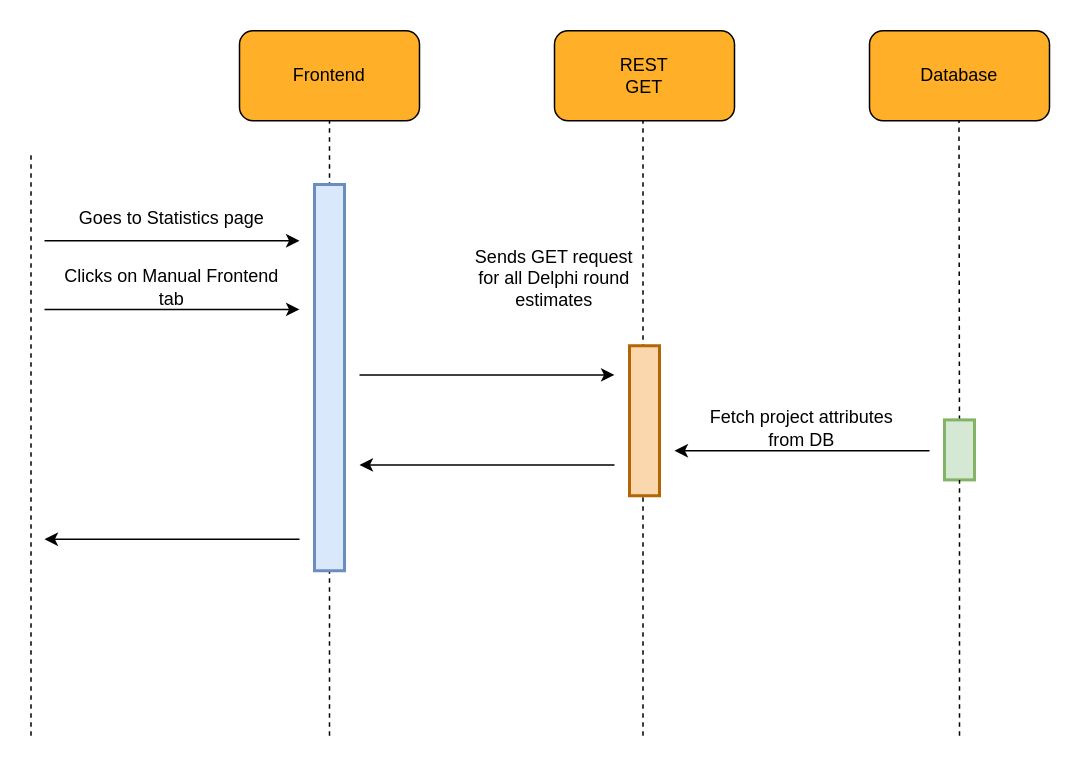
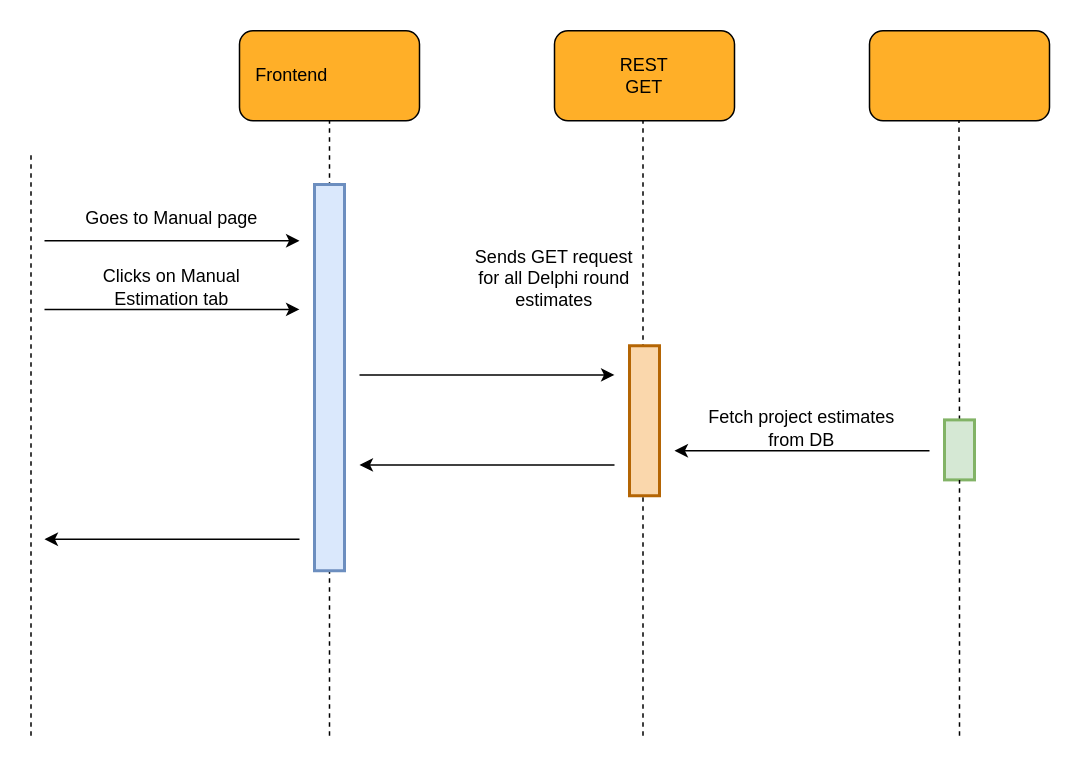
node "Frontend": moved (329, 76) -> (292, 76)
node "Database": removed
node "Goes to Statistics page": label "Goes to Statistics page" -> "Goes to Manual page"
node "Clicks on Manual Frontend tab": label "Clicks on Manual Frontend tab" -> "Clicks on Manual Estimation tab"
node "Fetch project attributes from DB": label "Fetch project attributes from DB" -> "Fetch project estimates from DB"
